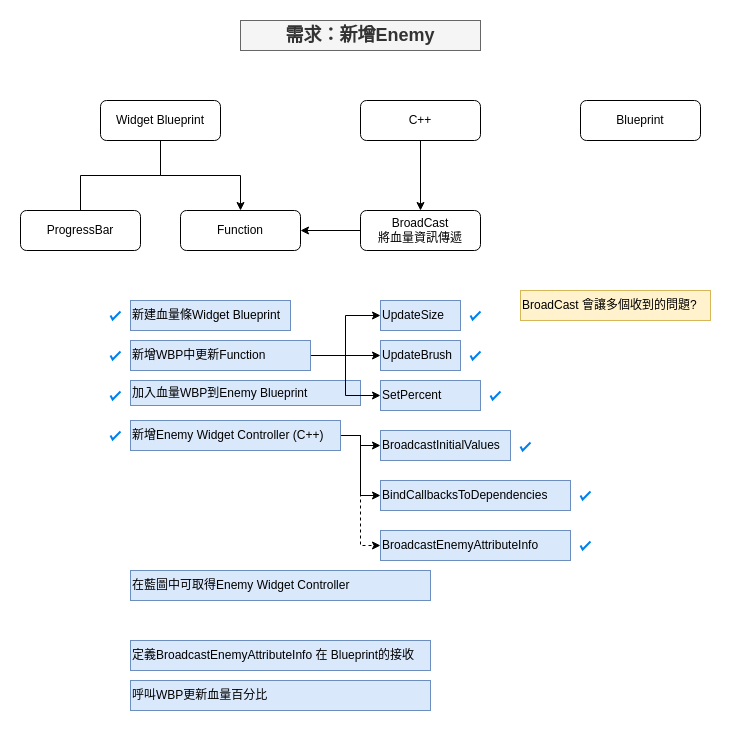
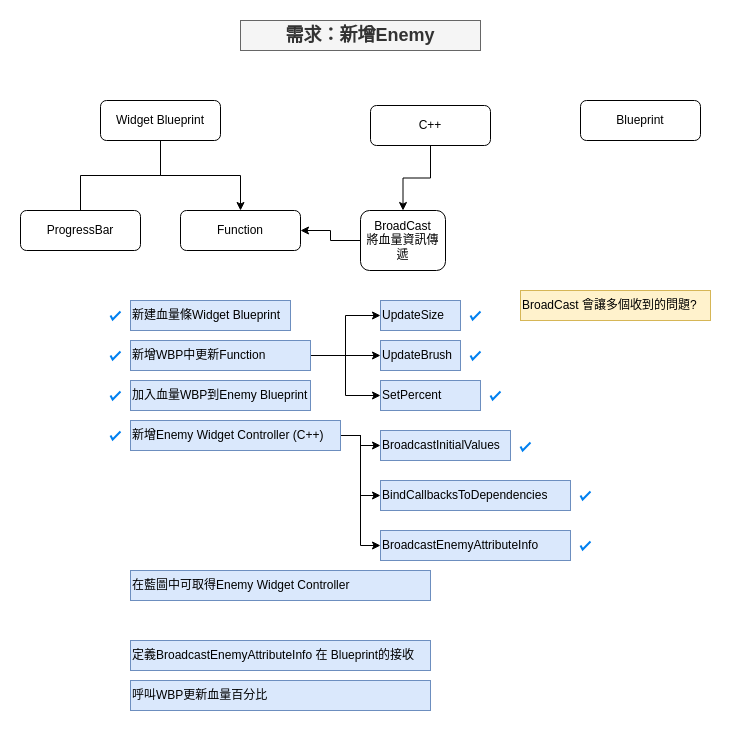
node "C++": moved (421, 121) -> (431, 126)
node "BroadCast 將血量資訊傳遞": size 120x40 -> 85x60
node "加入血量WBP到Enemy Blueprint": size 230x25 -> 180x30
edge "新增Enemy Widget Controller (C++)" -> "BroadcastEnemyAttributeInfo": style dashed -> solid
